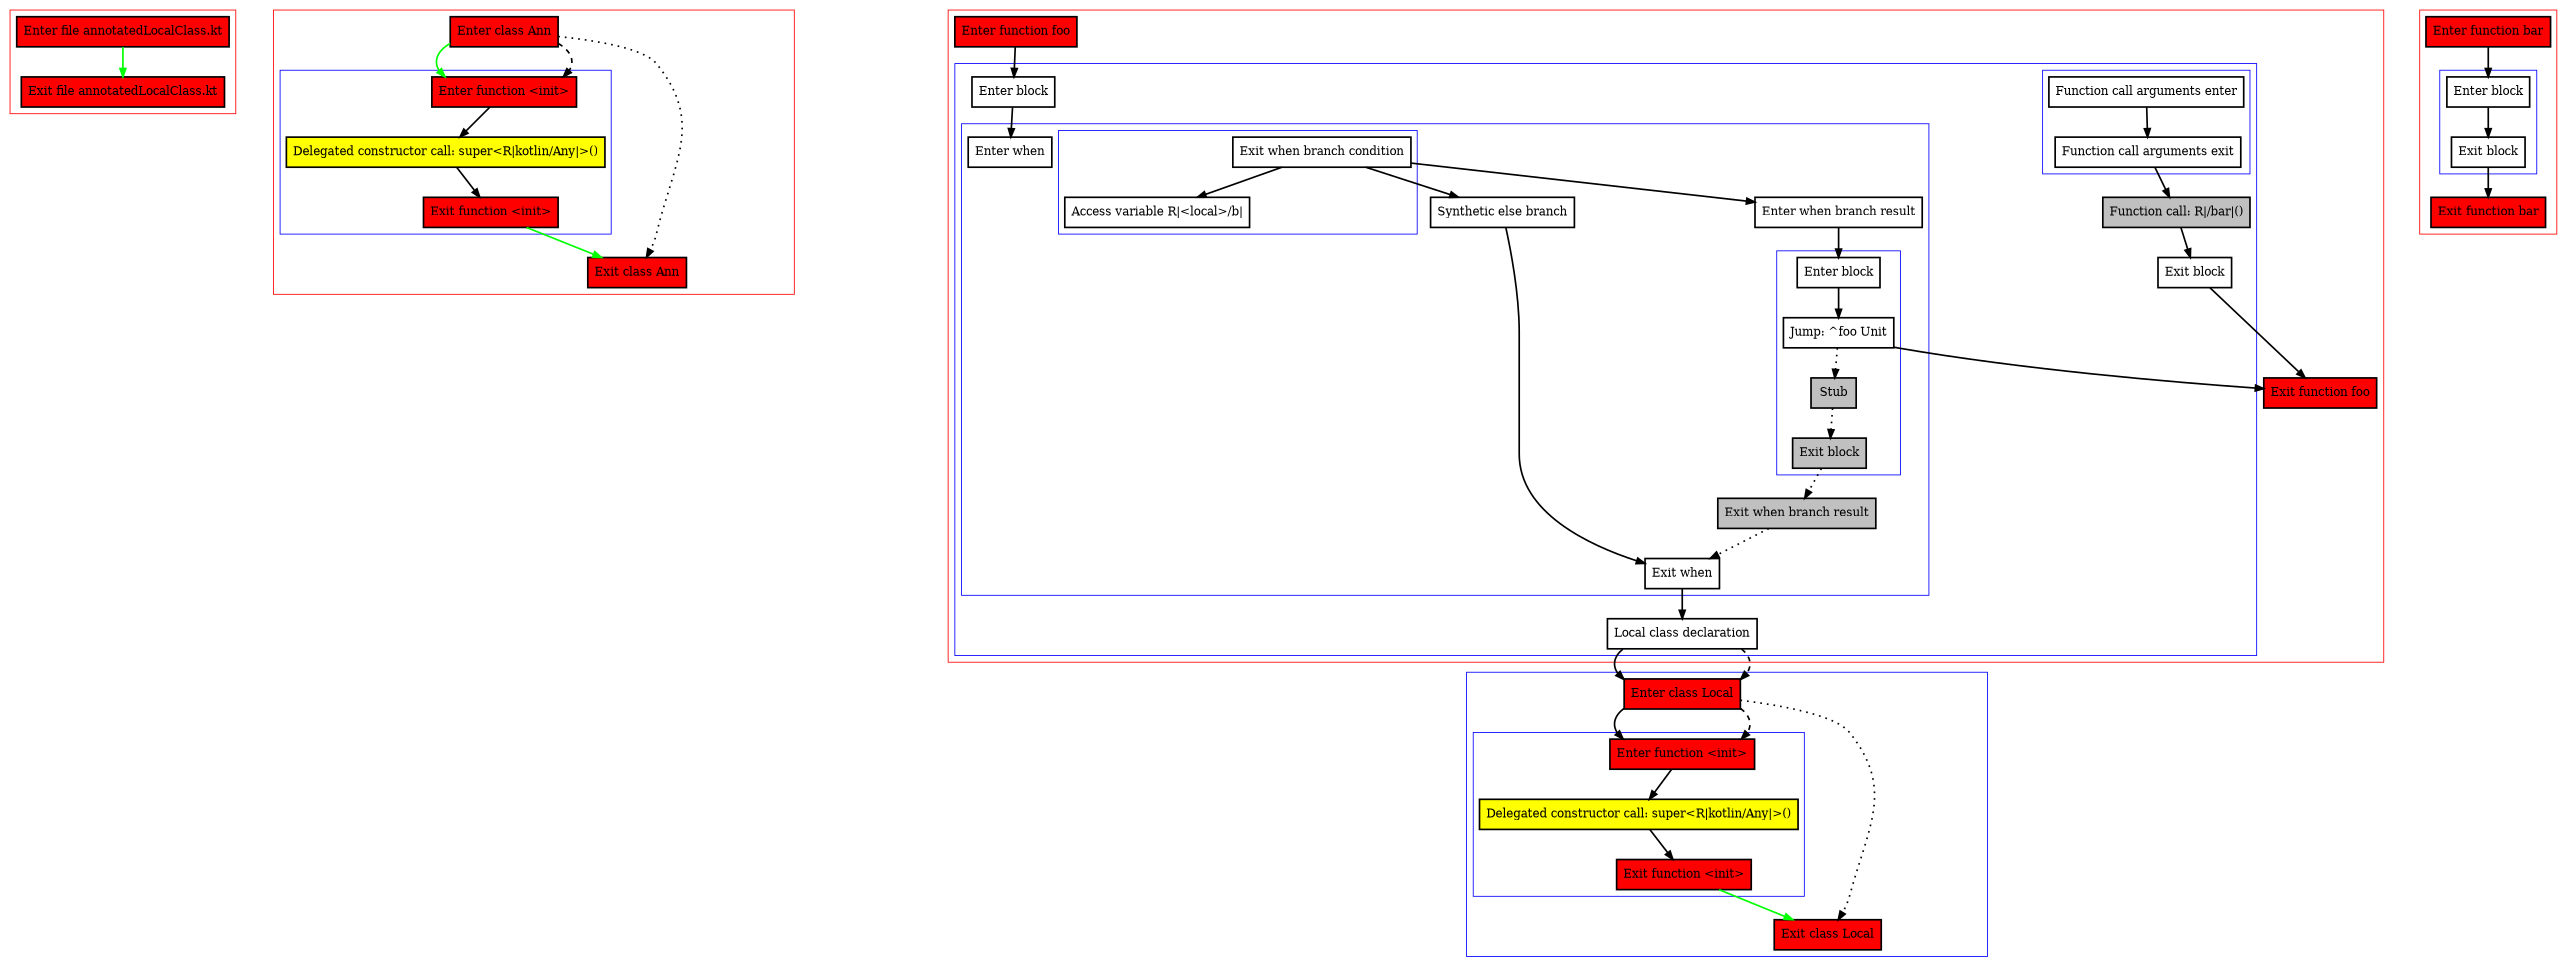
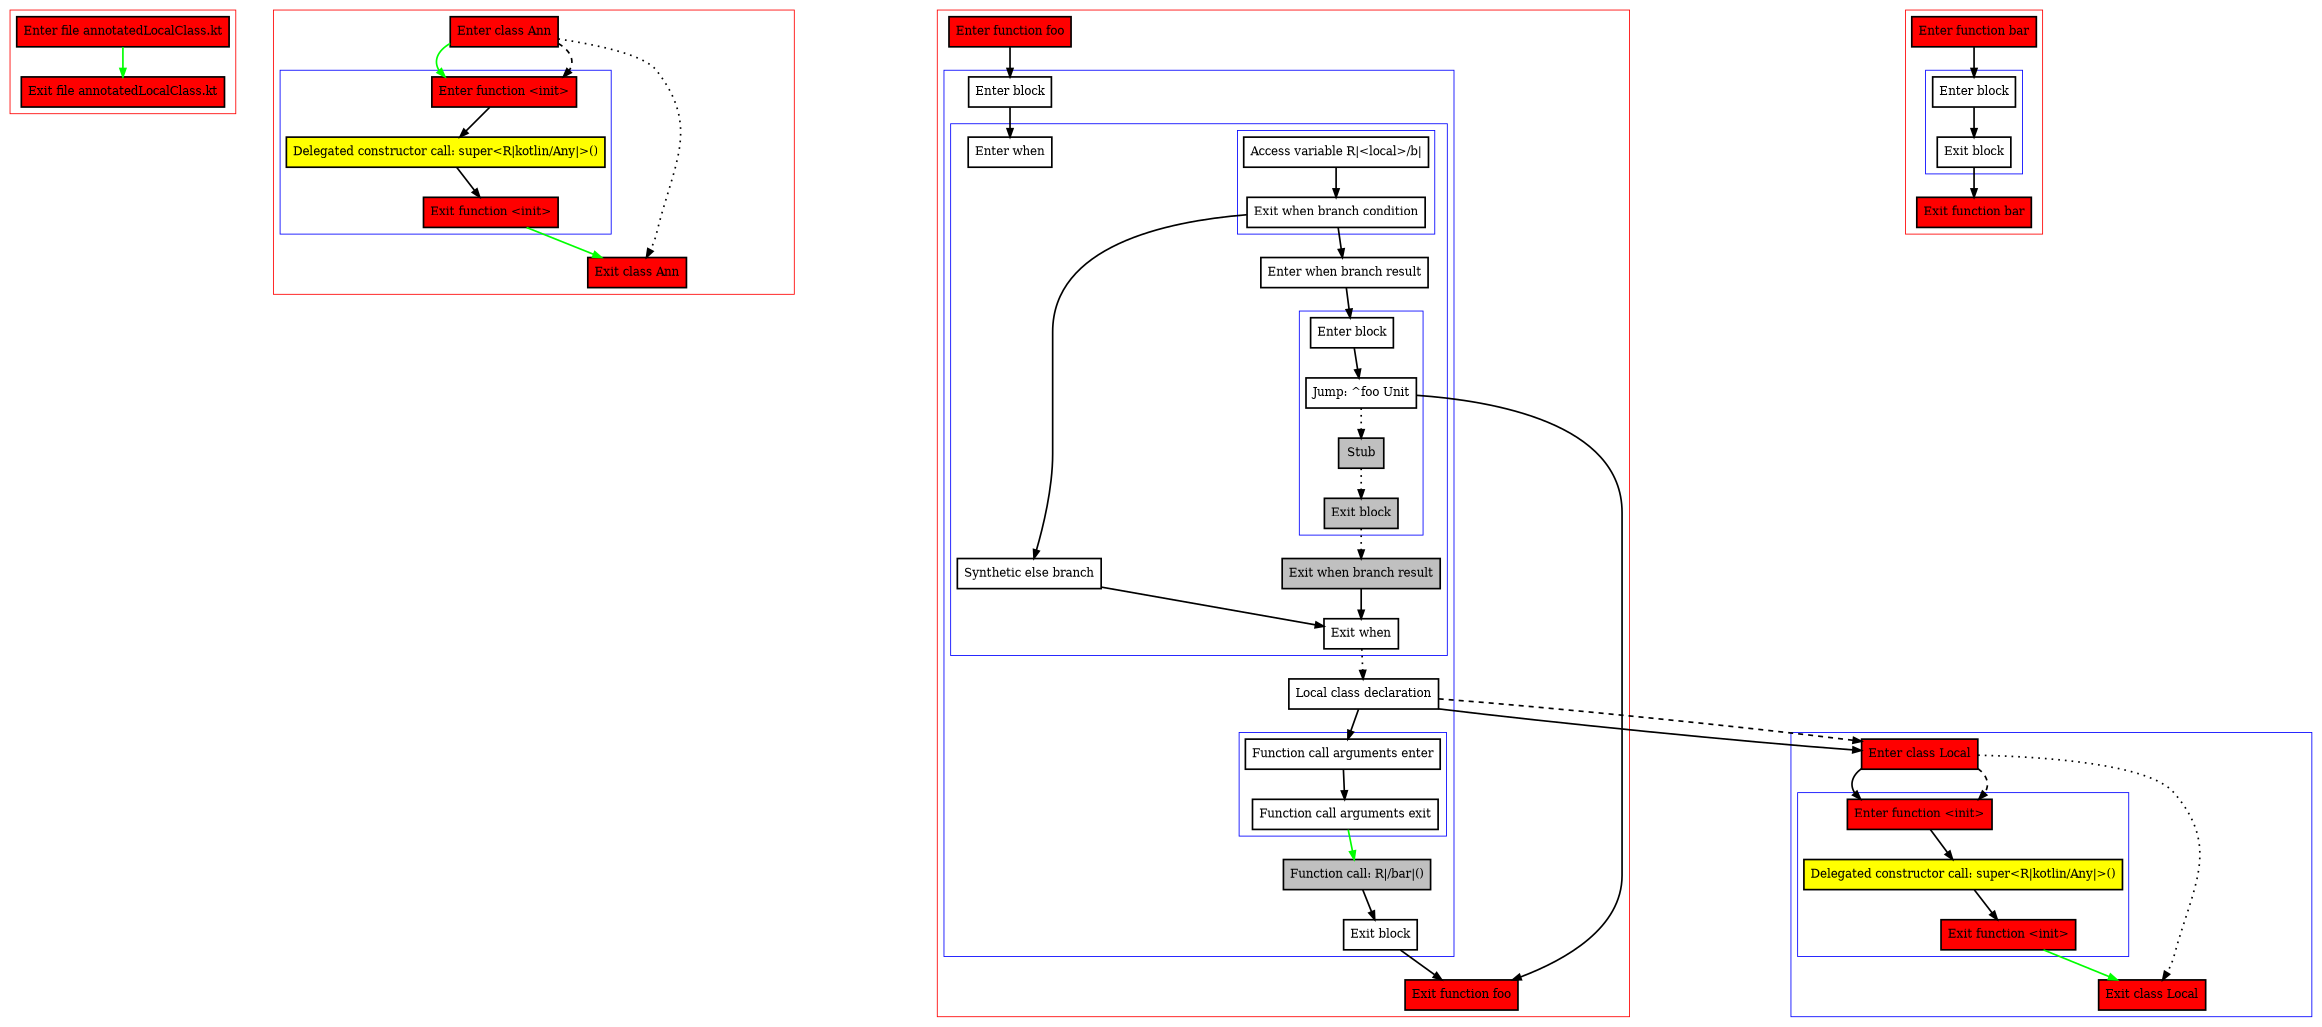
edge "Function call arguments exit" -> "Function call: R|/bar|()": color black -> green
edge "Exit when branch condition" -> "Access variable R|<local>/b|": reversed
edge "Exit when branch result" -> "Exit when": style dotted -> solid
edge "Exit when" -> "Local class declaration": style solid -> dotted
edge "Local class declaration" -> "Function call arguments enter": added
